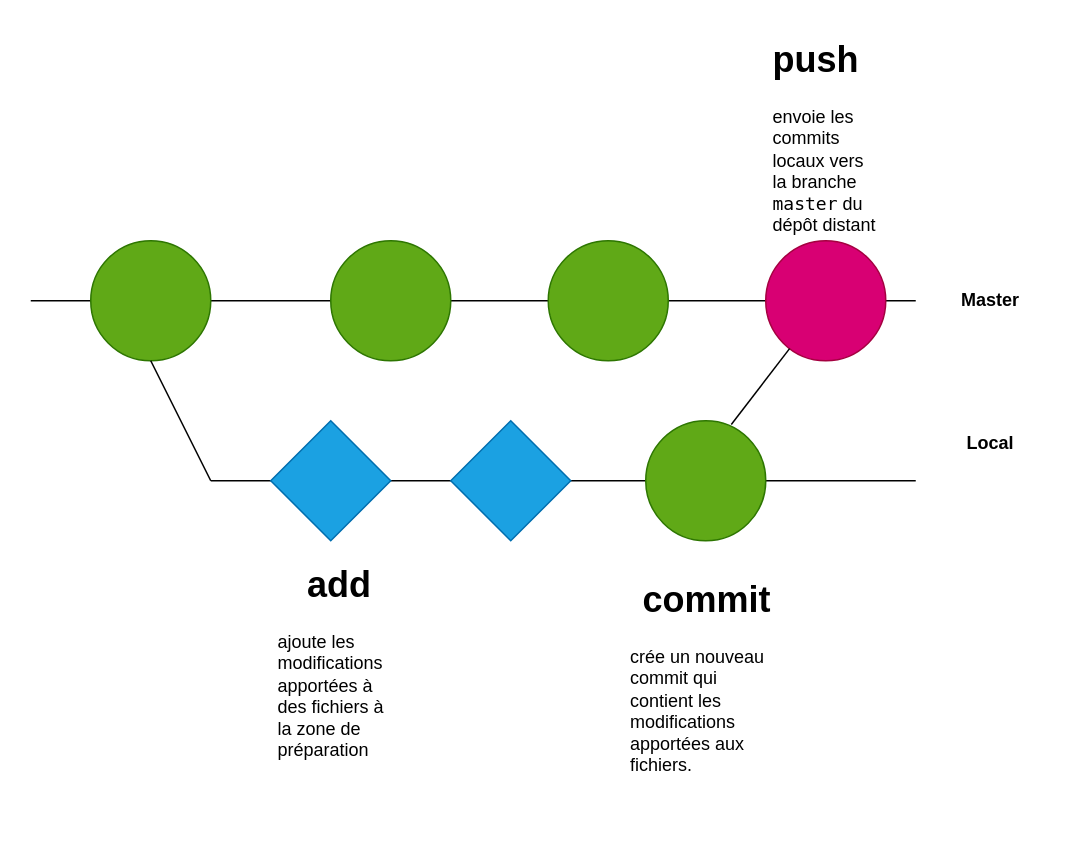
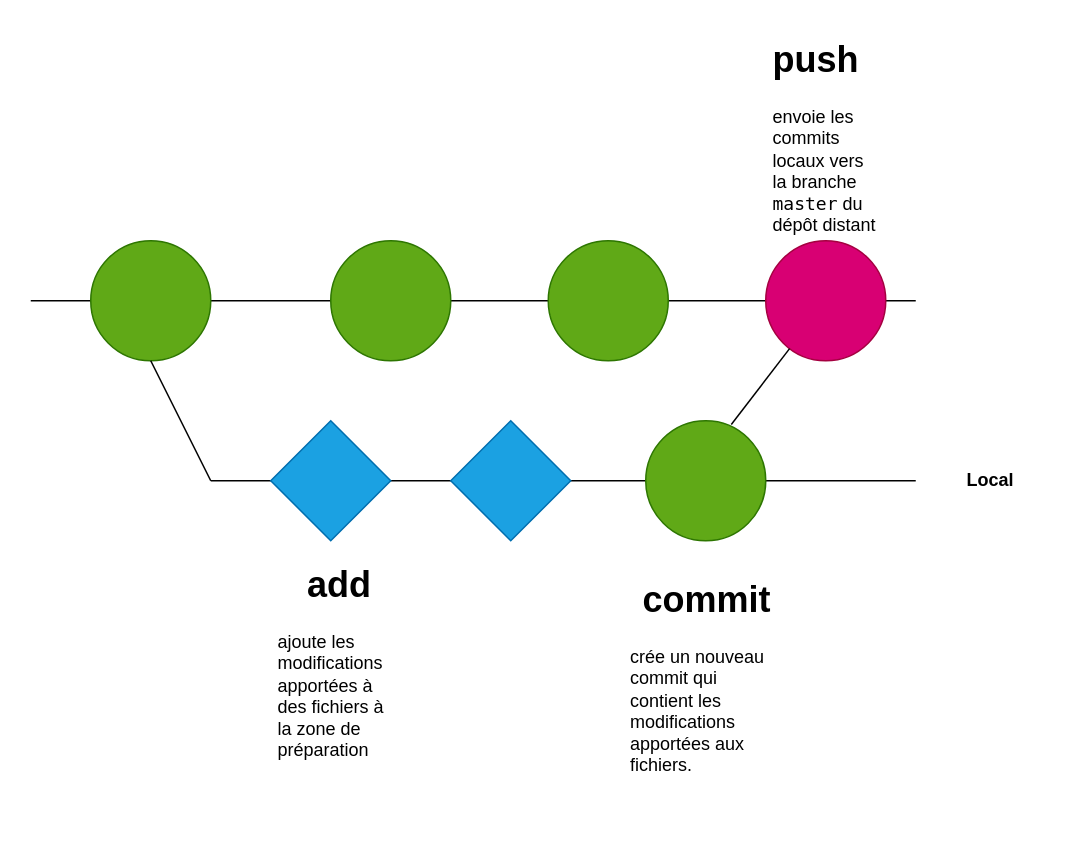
node "Master": removed
node "Local": moved (991, 443) -> (991, 481)
